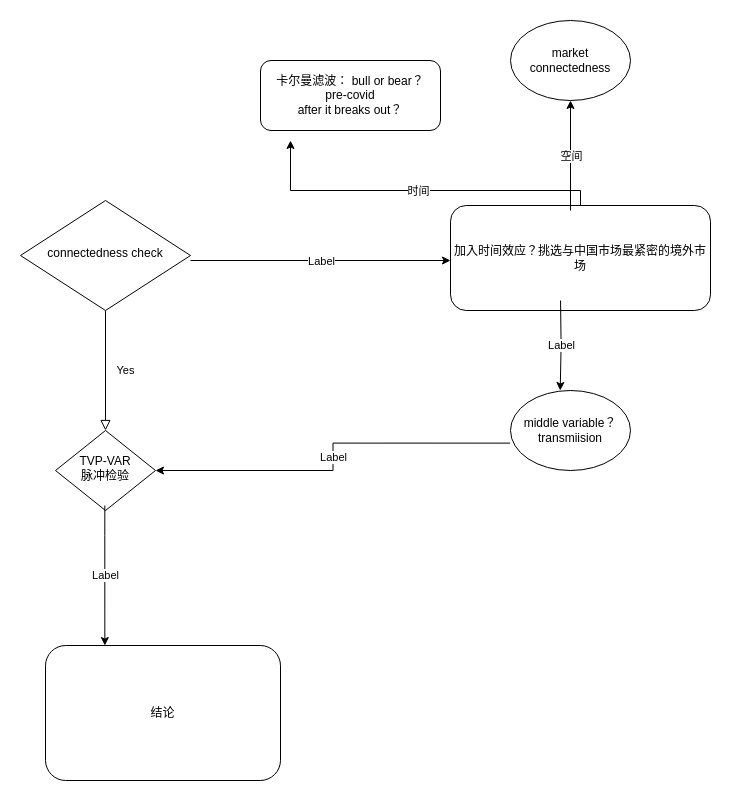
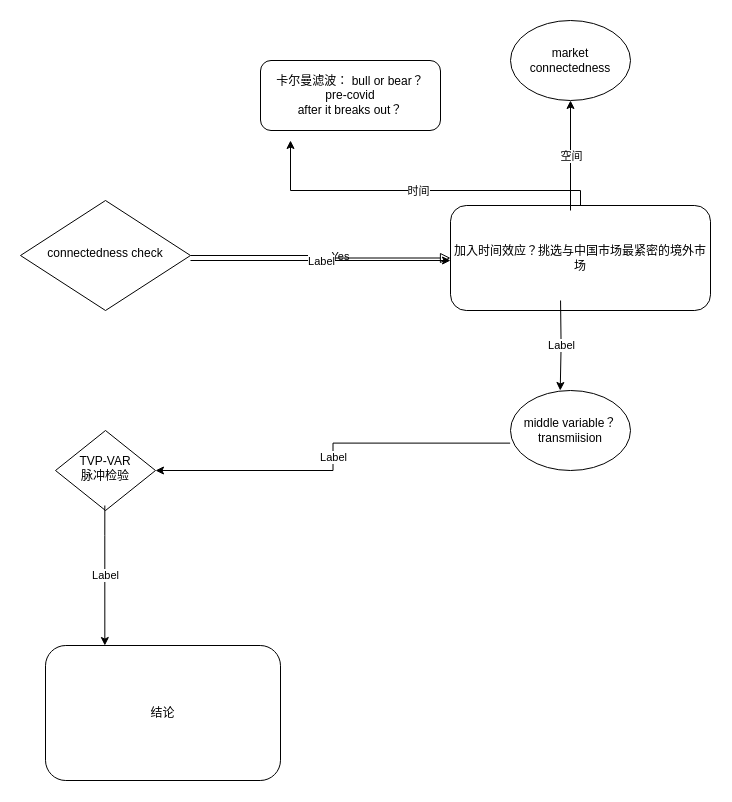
edge "connectedness check" -> "TVP-VAR 脉冲检验": now "connectedness check" -> "加入时间效应？挑选与中国市场最紧密的境外市场"
